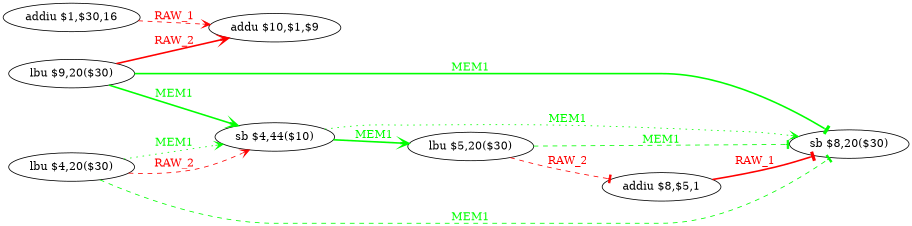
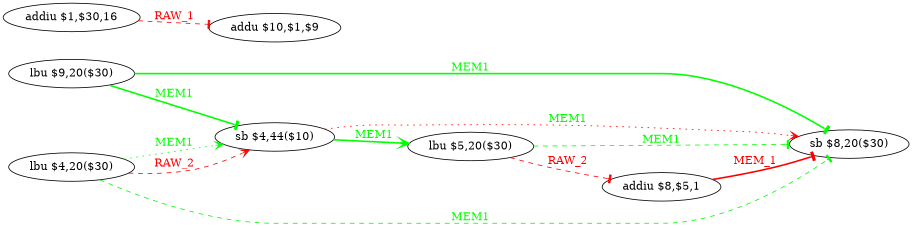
edge "addiu $1,$30,16" -> "addu $10,$1,$9": arrowhead vee -> tee
edge "lbu $9,20($30)" -> "addu $10,$1,$9": removed, label "RAW_2"
edge "lbu $9,20($30)" -> "sb $4,44($10)": arrowhead vee -> tee
edge "sb $4,44($10)" -> "sb $8,20($30)": color green -> red
edge "addiu $8,$5,1" -> "sb $8,20($30)": label "RAW_1" -> "MEM_1"
